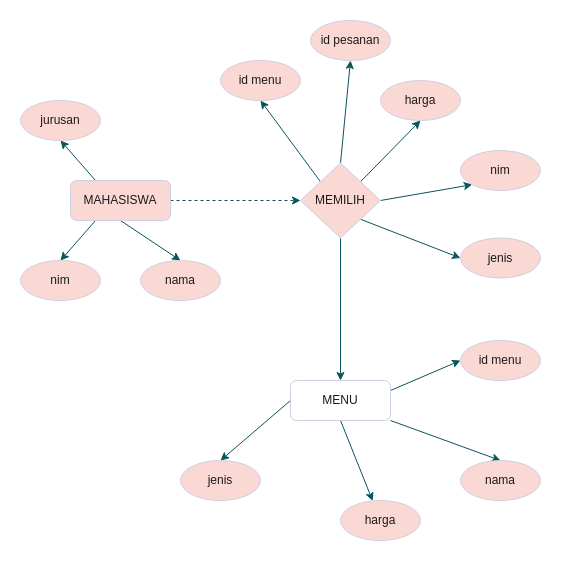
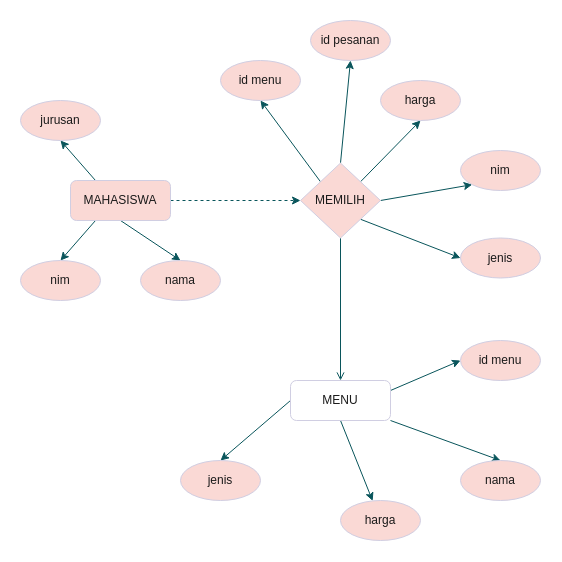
edge "MEMILIH" -> "MENU": arrowhead classic -> open
